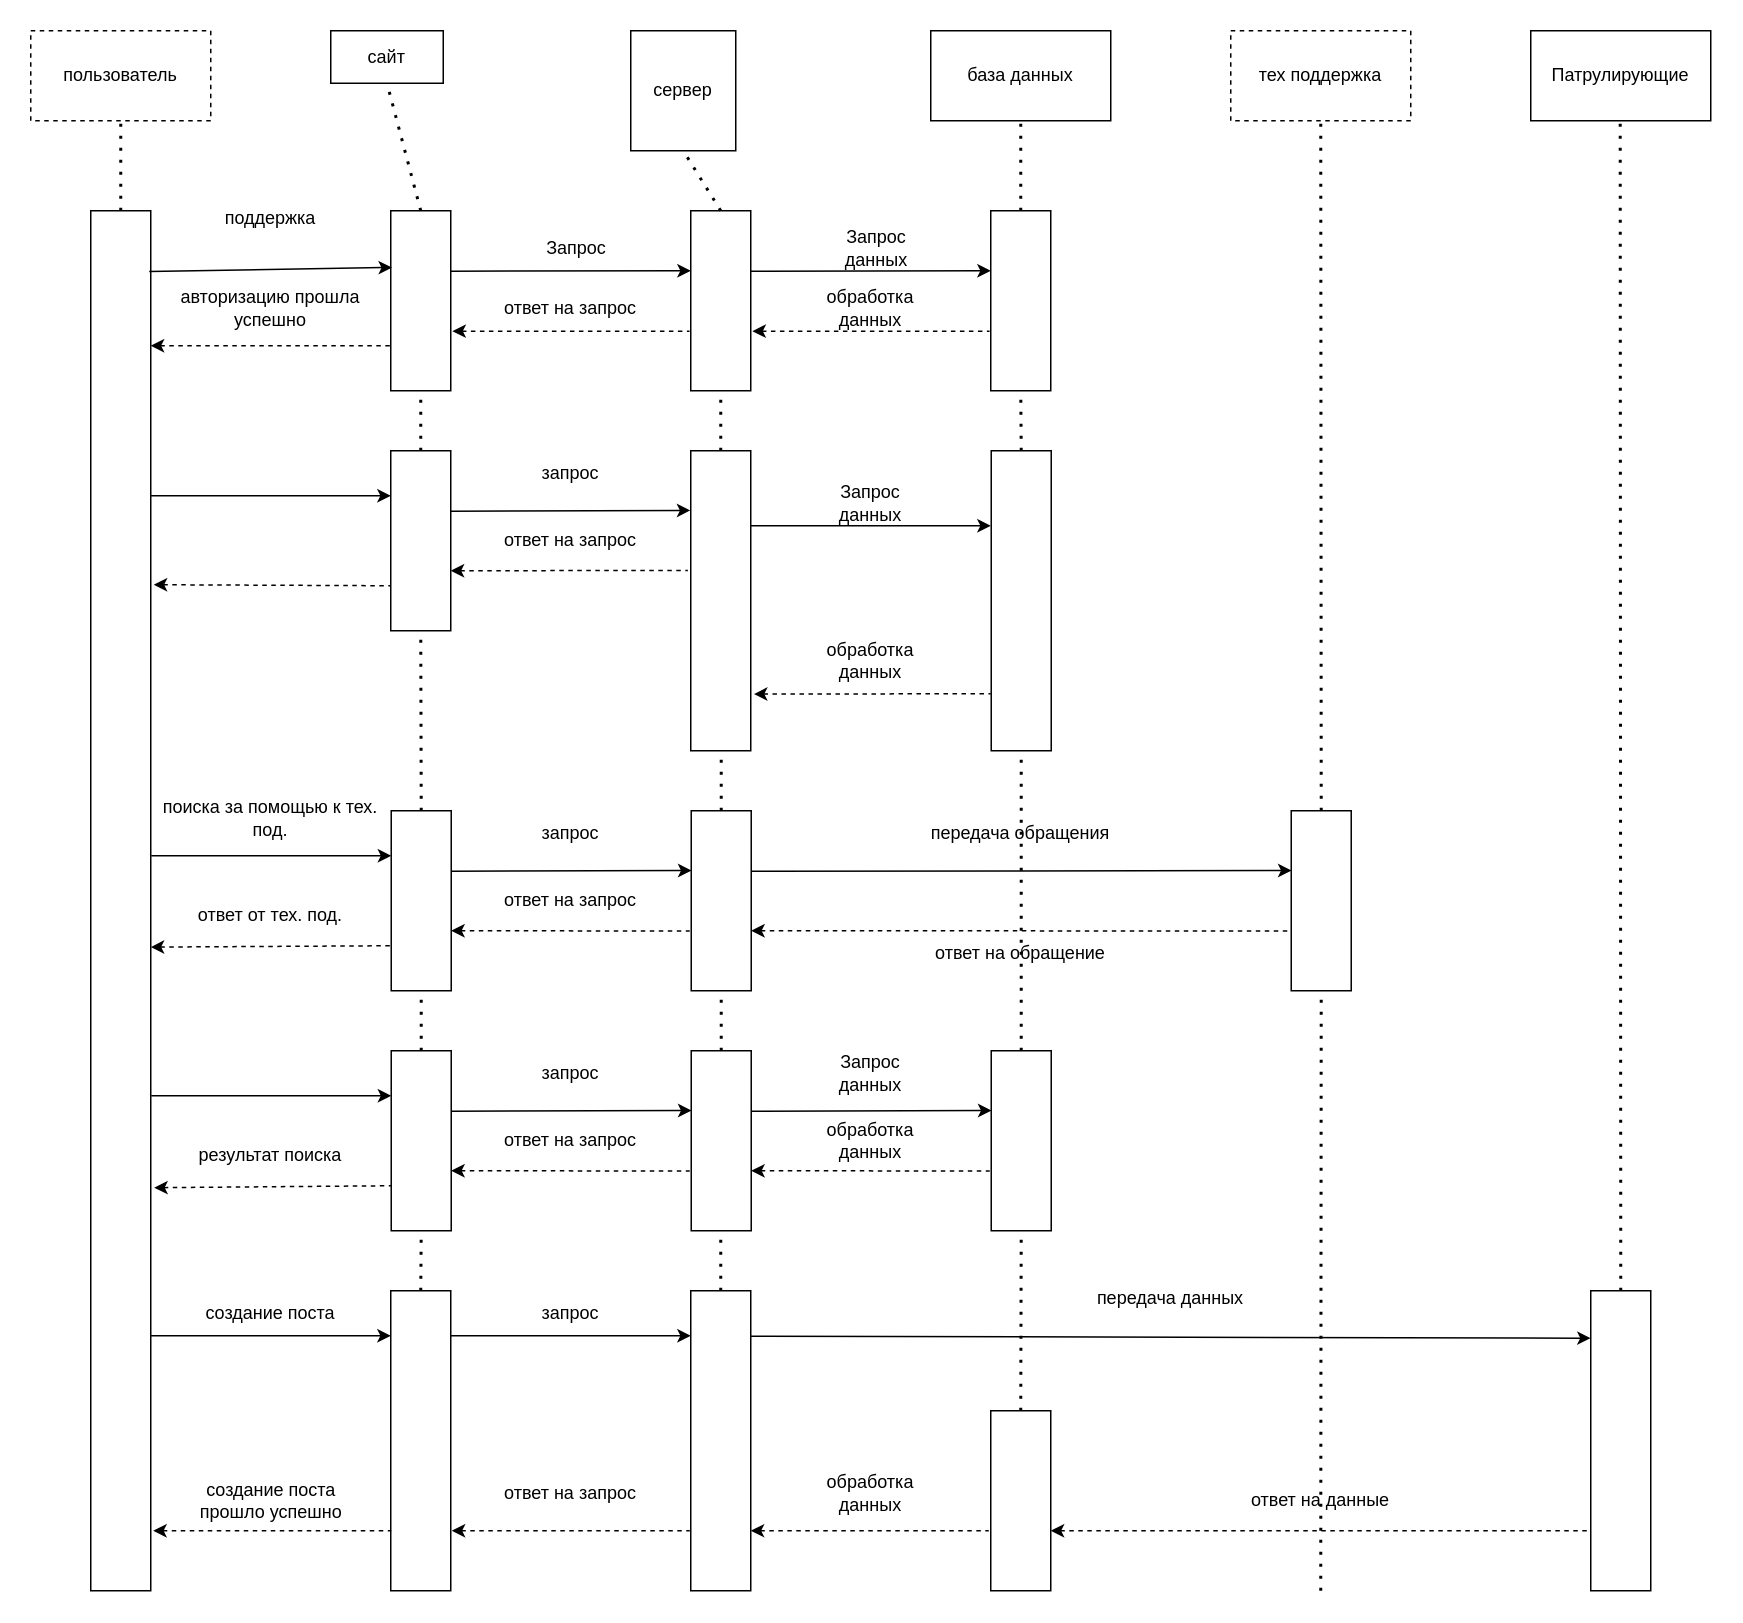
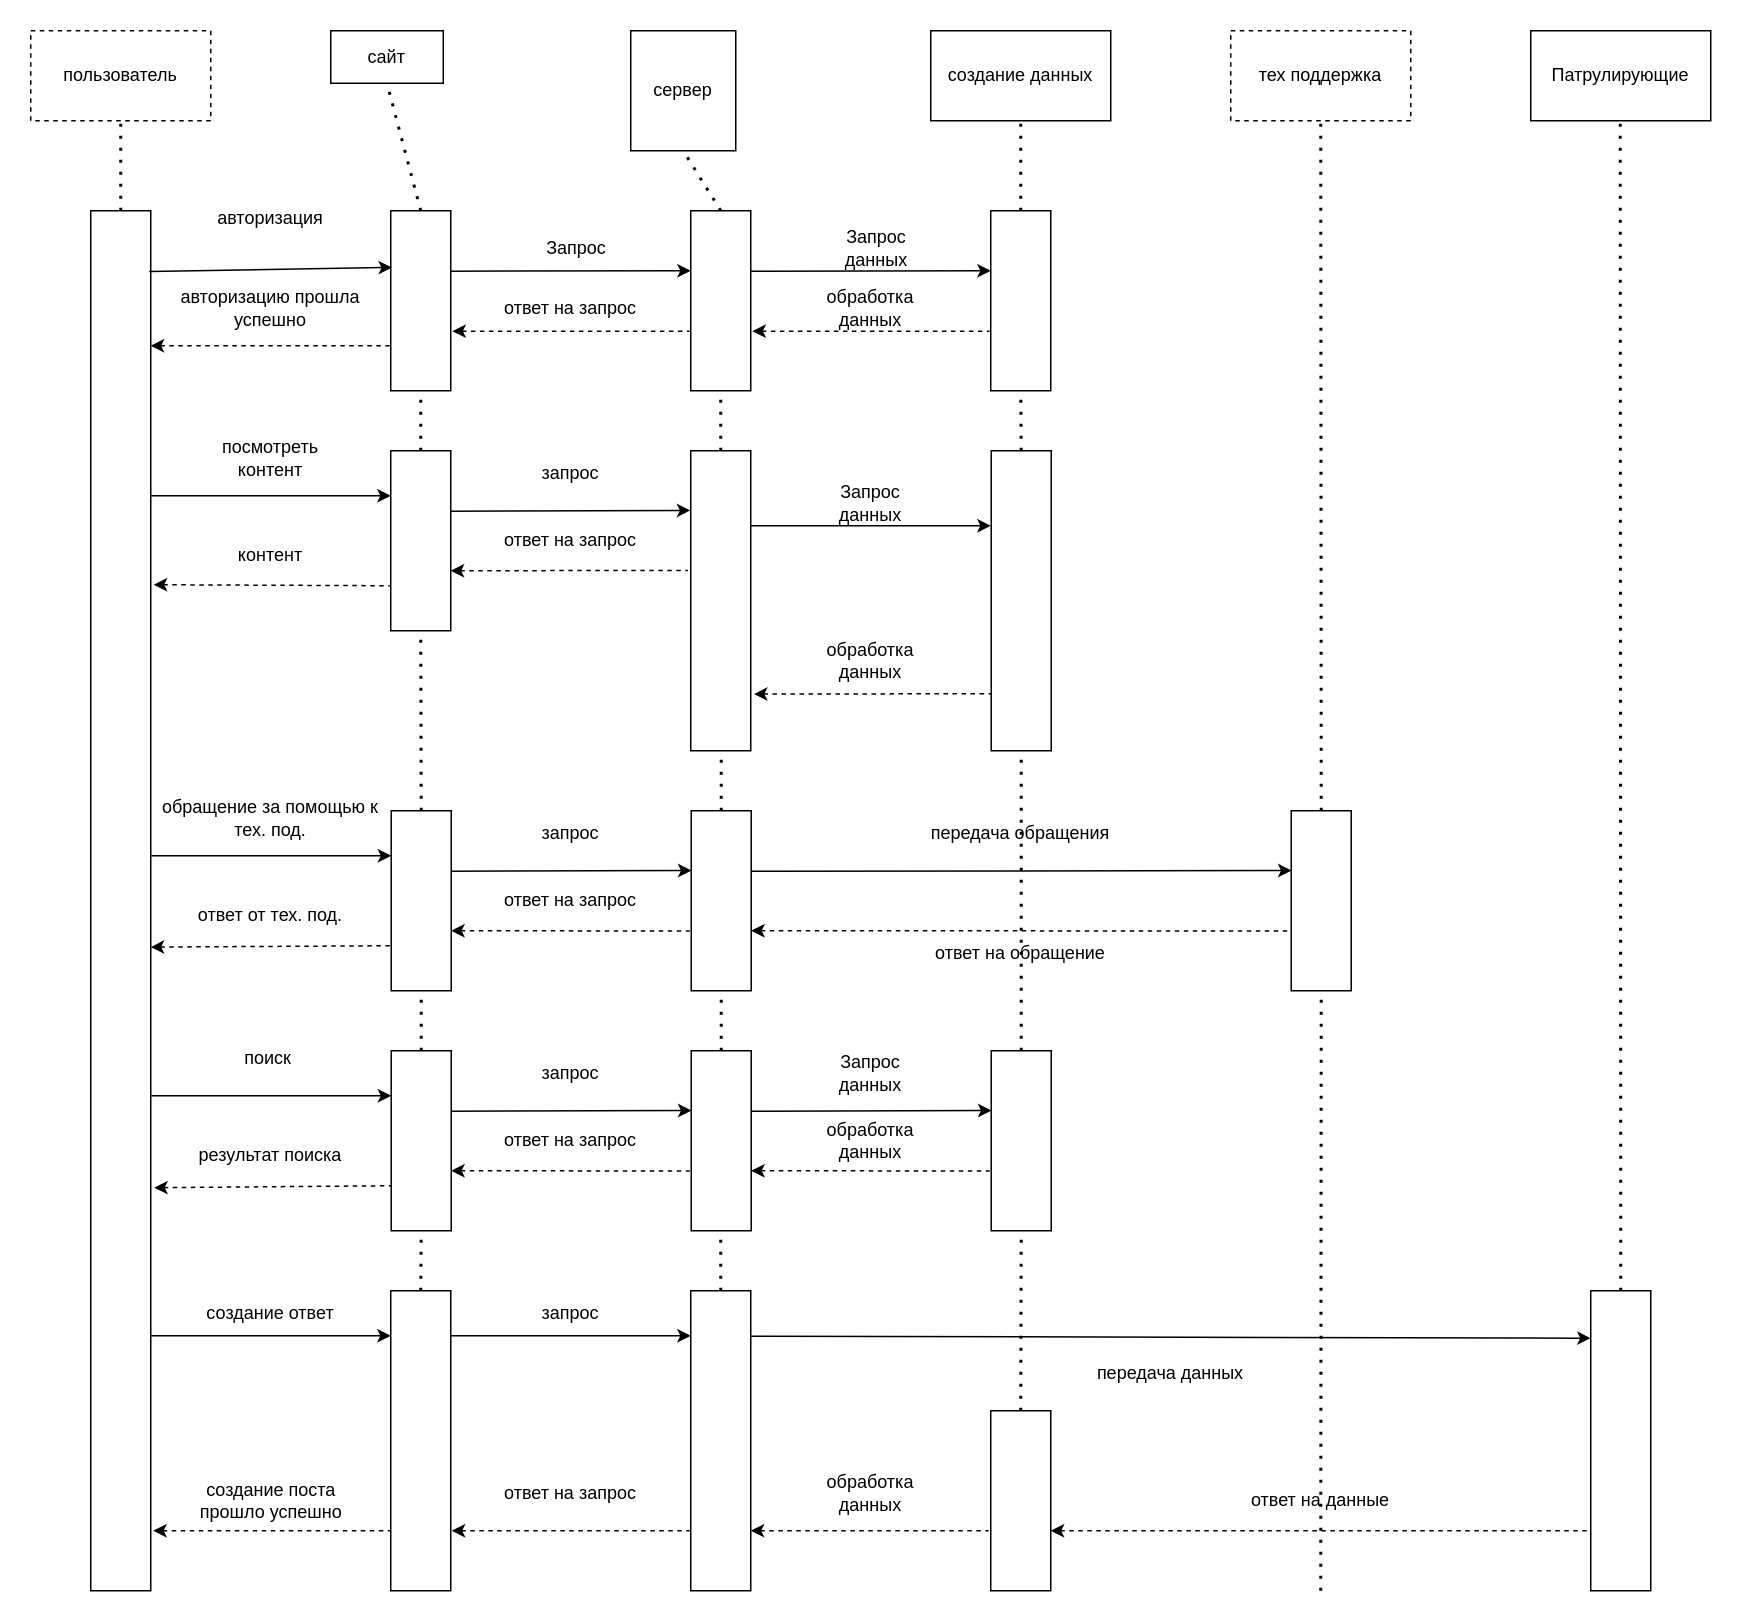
node "база данных": label "база данных" -> "создание данных"
node "поддержка": label "поддержка" -> "авторизация"
node "посмотреть контент": added
node "контент": added
node "поиска за помощью к тех. под.": label "поиска за помощью к тех. под." -> "обращение за помощью к тех. под."
node "поиск": added
node "передача данных": moved (1171, 1298) -> (1171, 1373)
node "создание поста": label "создание поста" -> "создание ответ"
